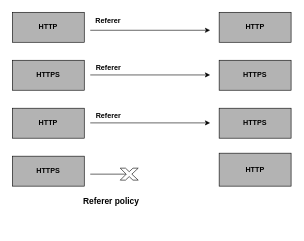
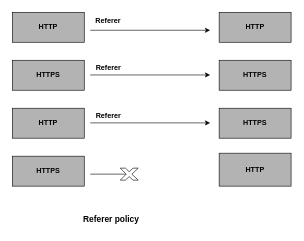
node "Referer policy": moved (111, 201) -> (111, 219)
